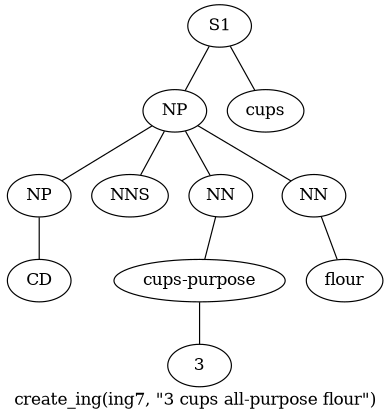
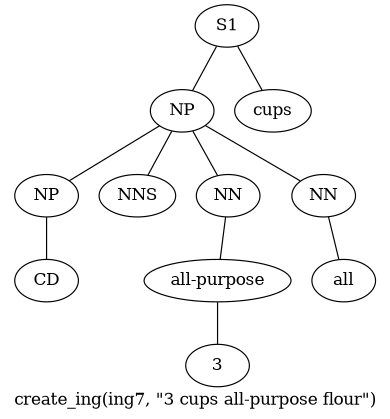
node "cups-purpose": label "cups-purpose" -> "all-purpose"
node "flour": label "flour" -> "all"
